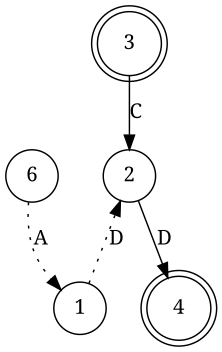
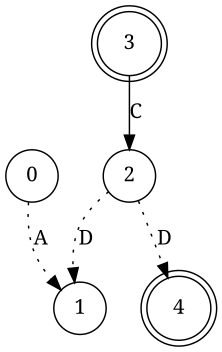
node "6": label "6" -> "0"
edge "2" -> "4": style solid -> dotted
edge "1" -> "2": reversed
